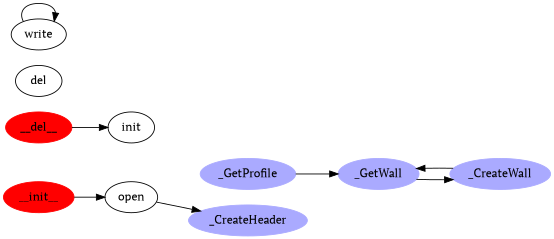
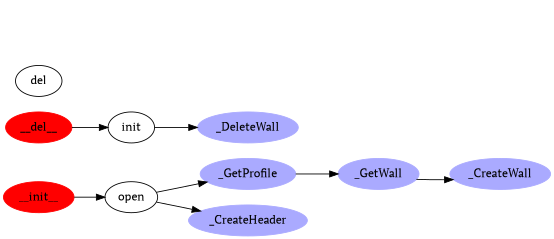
node "write": removed
node "_DeleteWall": added
edge "_CreateWall" -> "_GetWall": removed
edge "open" -> "_GetProfile": added
